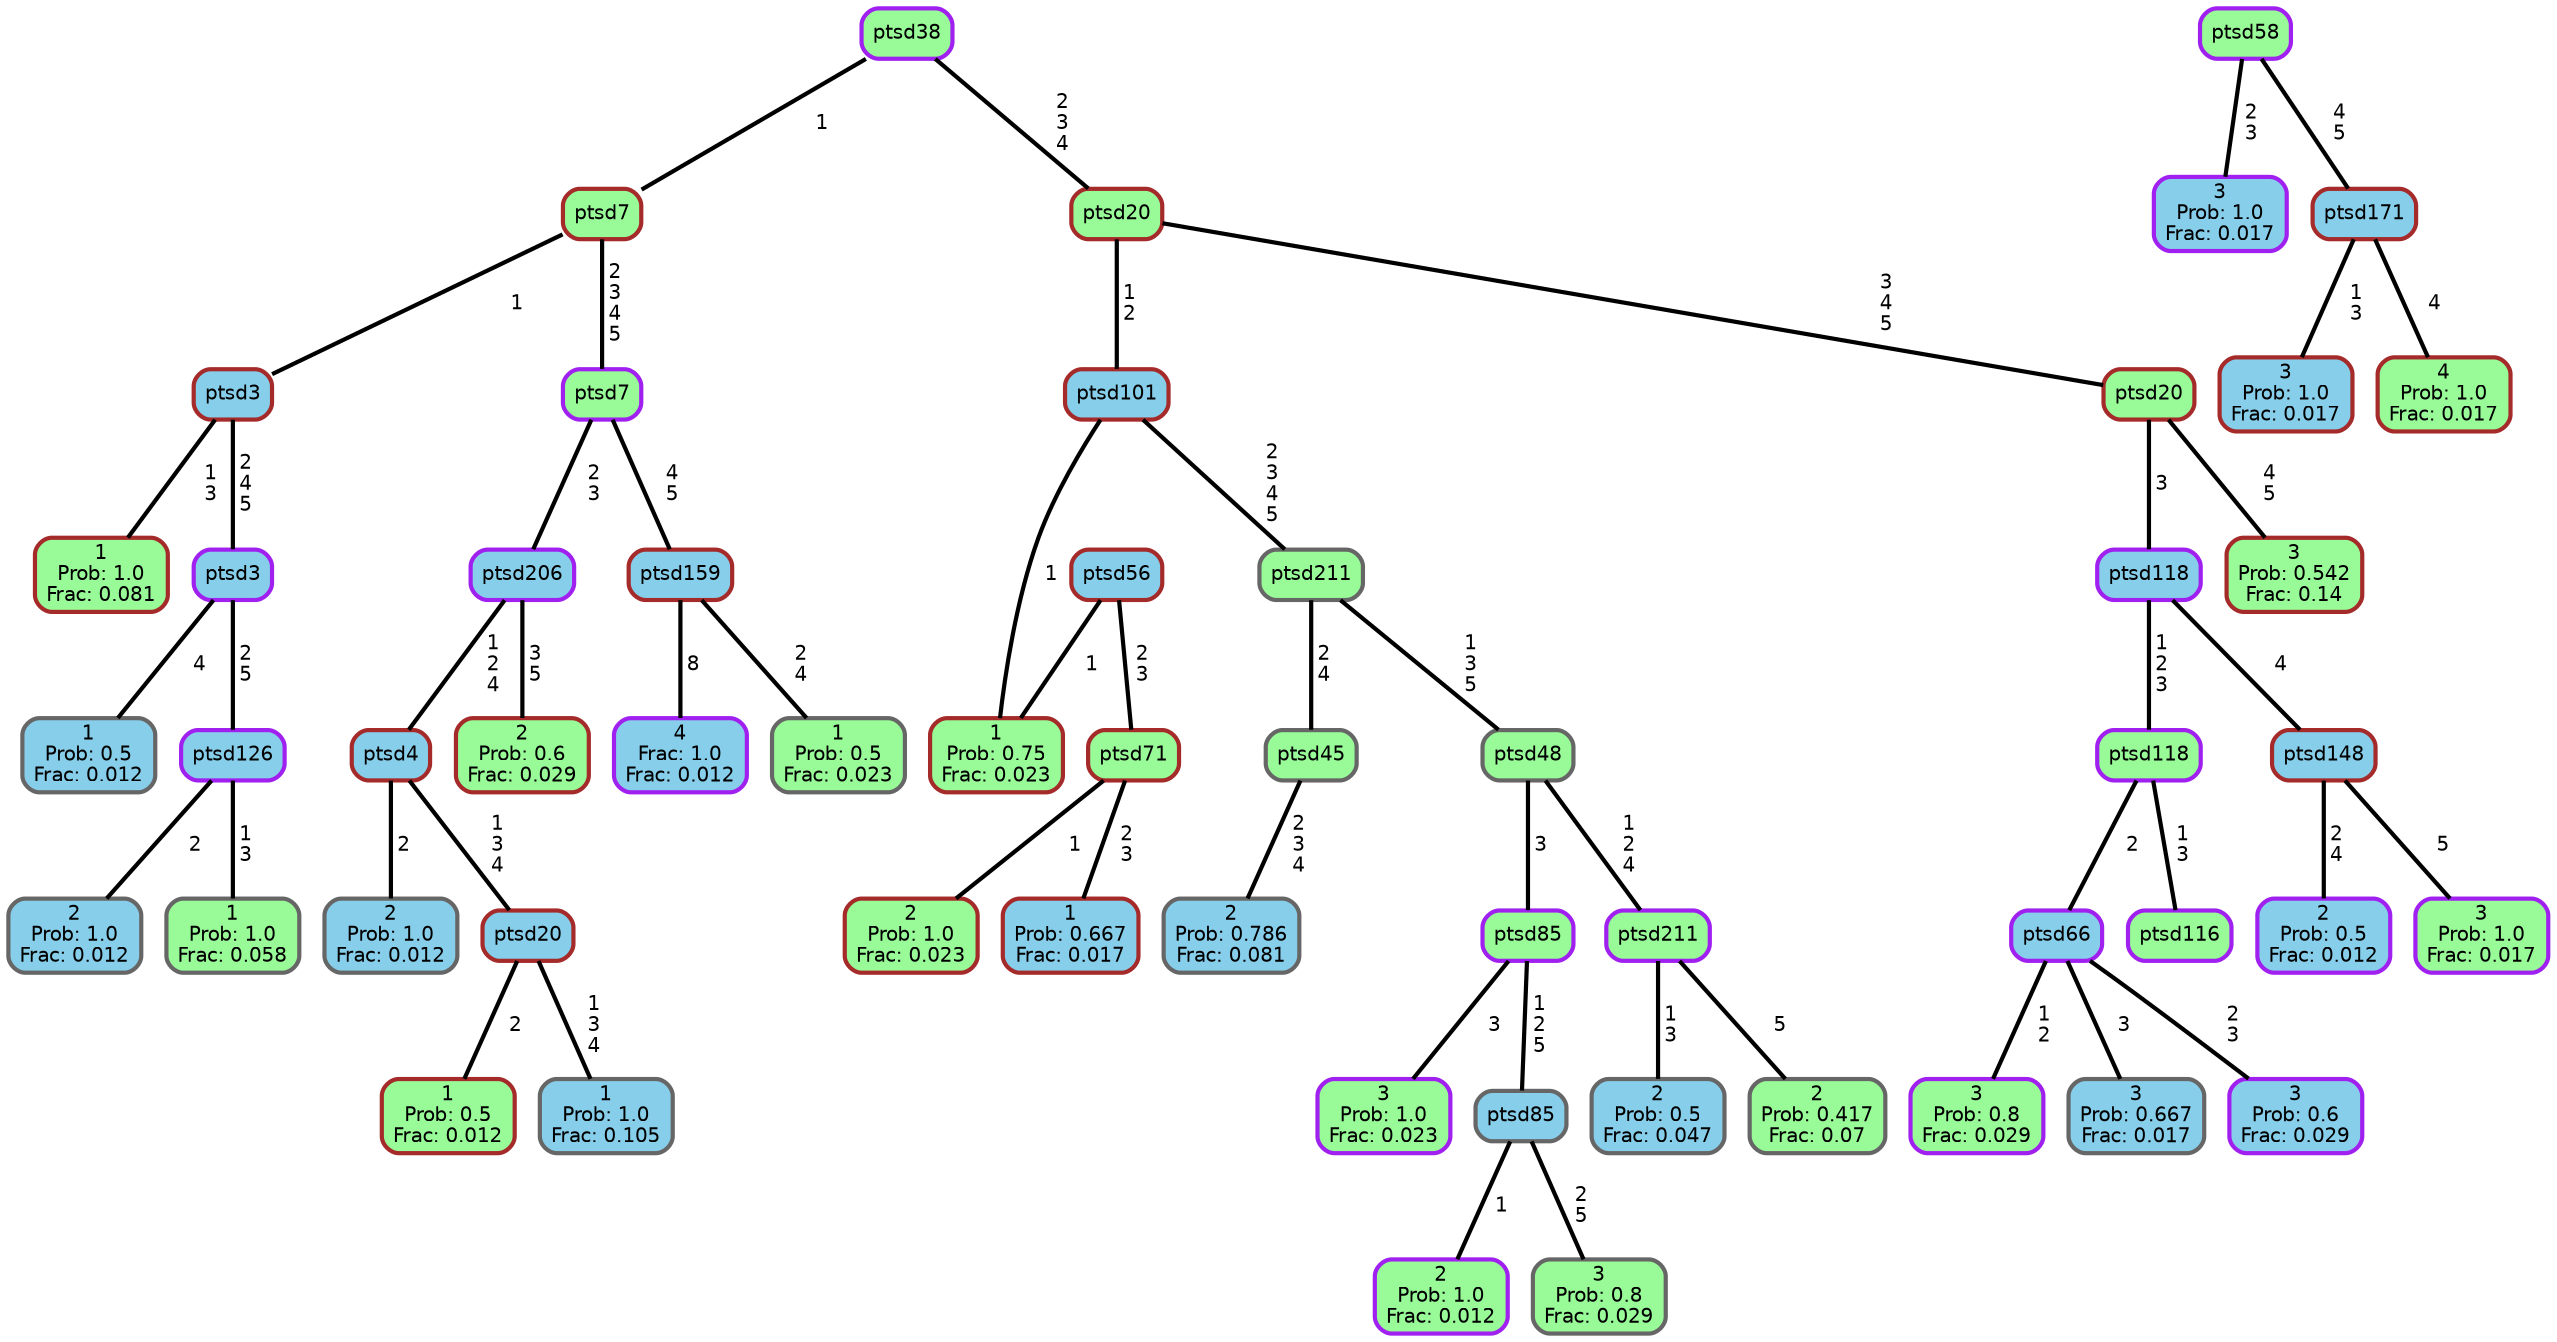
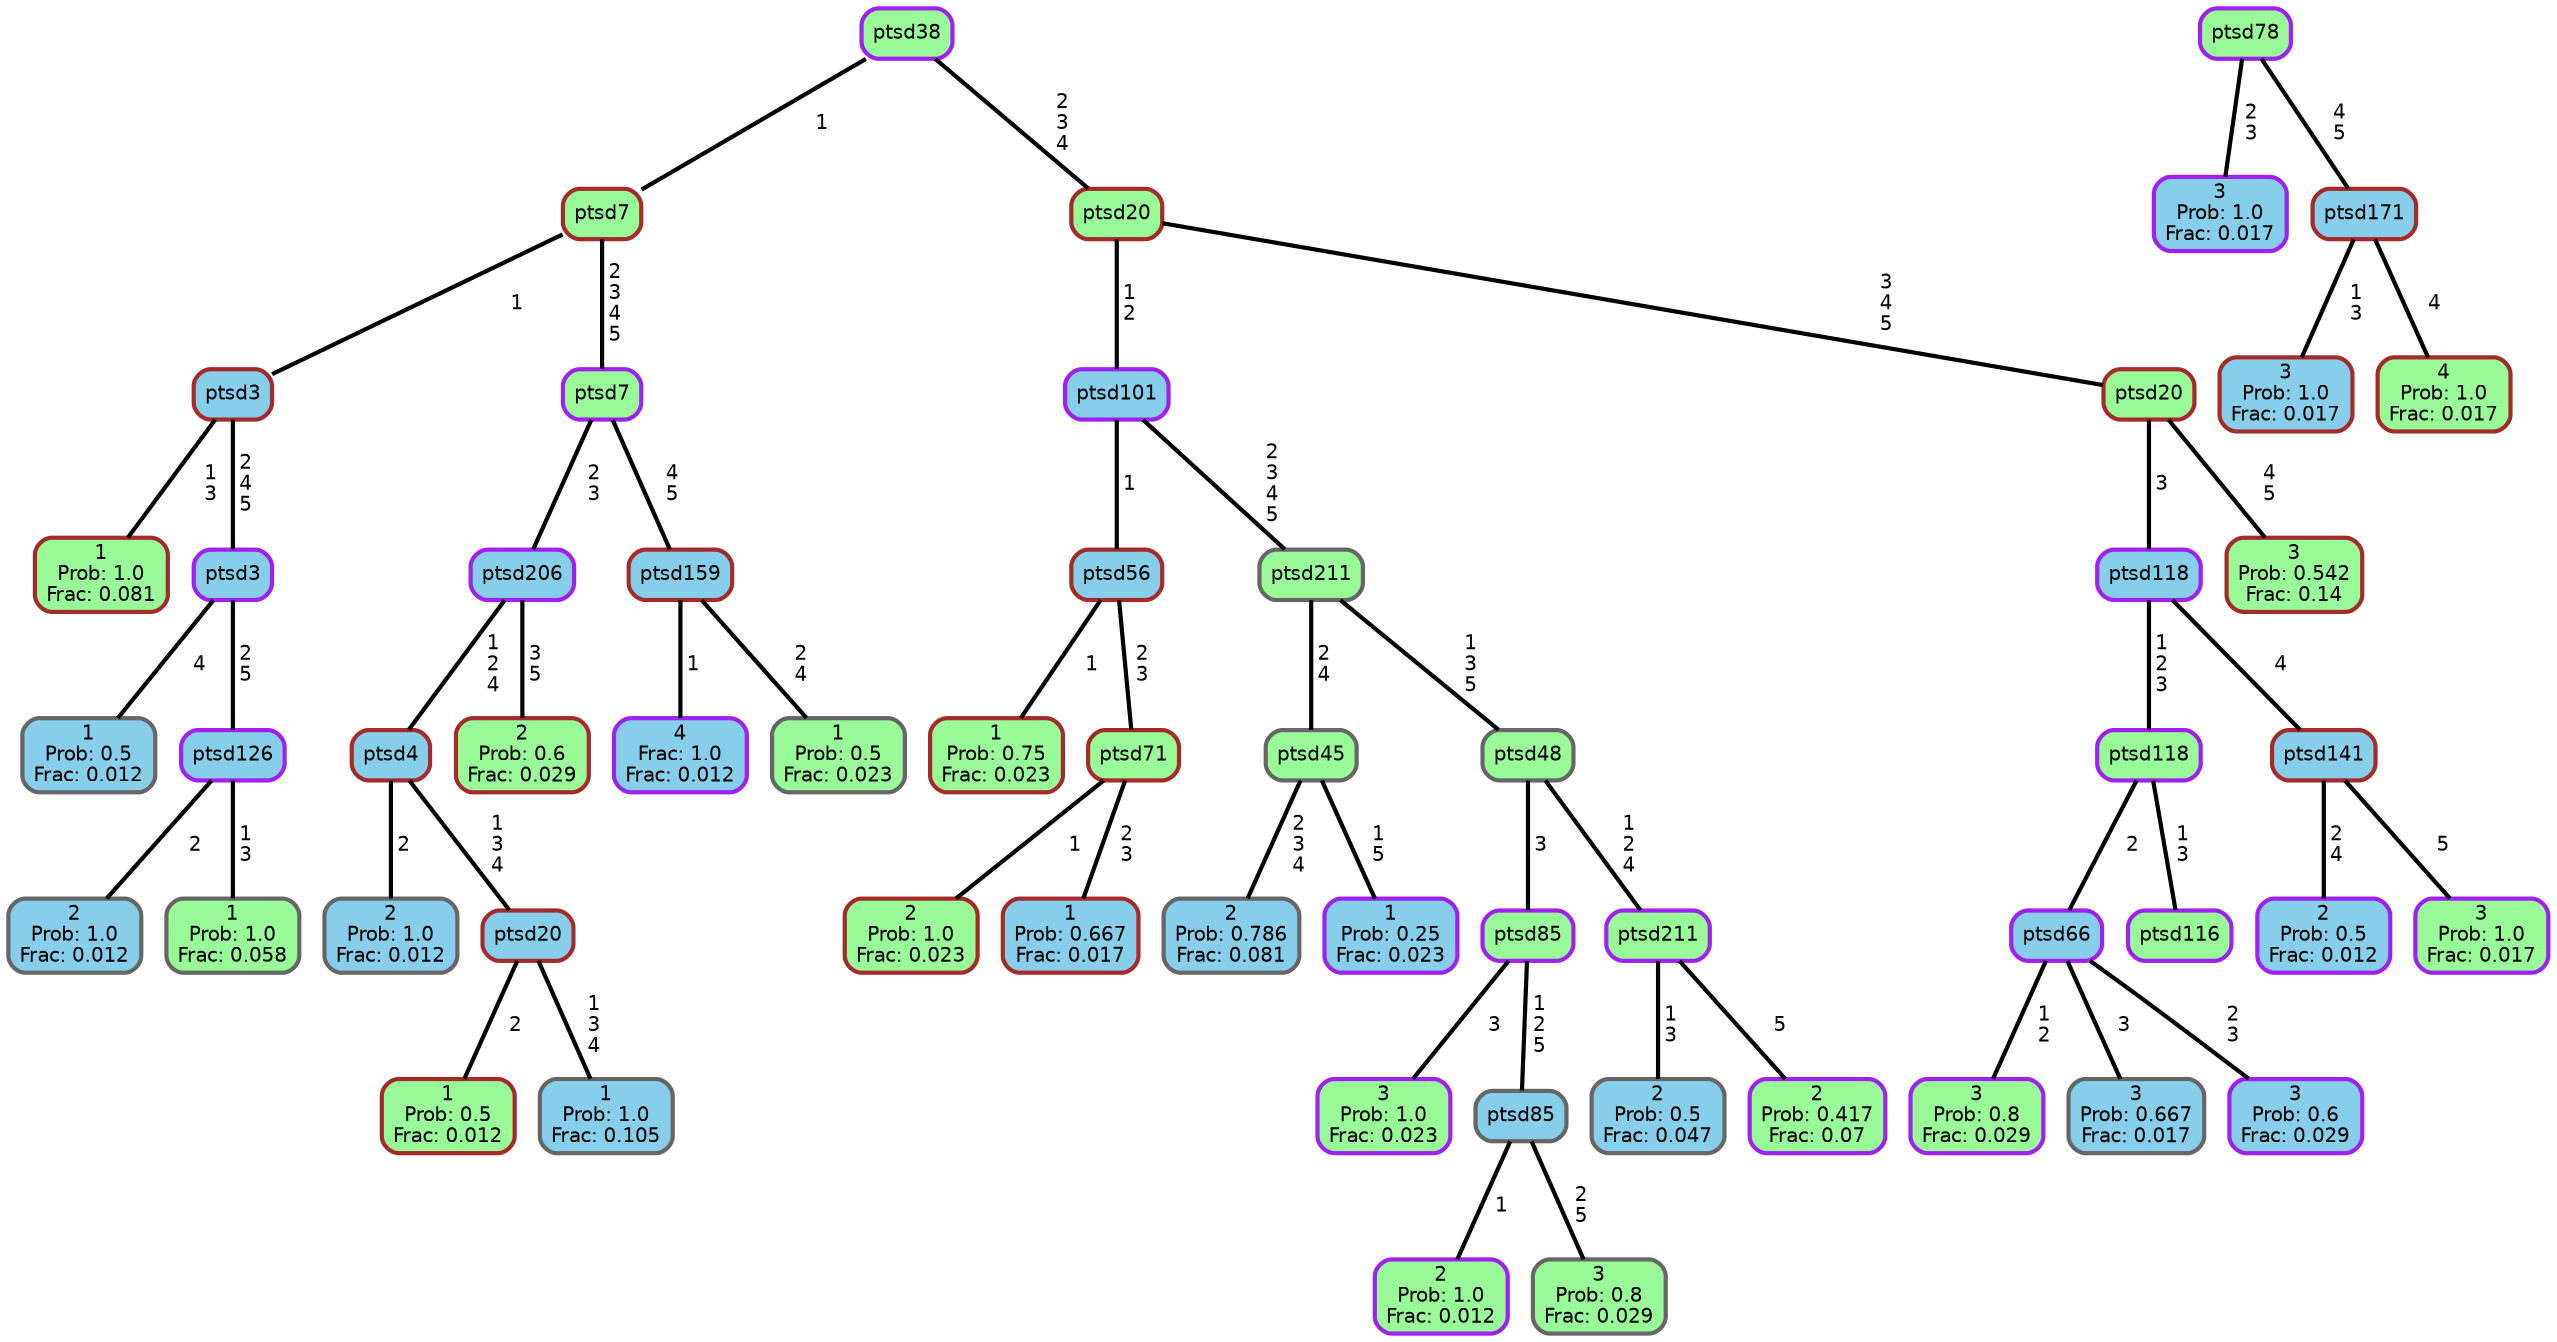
node "ptsd58": label "ptsd58" -> "ptsd78"
node "ptsd101": color brown -> purple
edge "ptsd101" -- "1 Prob: 0.75 Frac: 0.023": now "ptsd101" -- "ptsd56"
edge "ptsd159" -- "4 Frac: 1.0 Frac: 0.012": label " 8" -> " 1"
node "ptsd148": label "ptsd148" -> "ptsd141"
node "1 Prob: 0.25 Frac: 0.023": added
node "2 Prob: 0.417 Frac: 0.07": color gray40 -> purple
